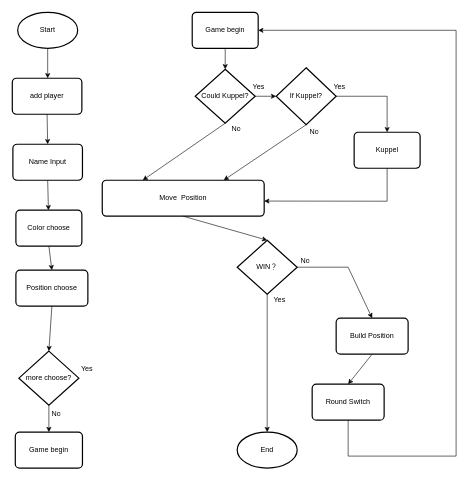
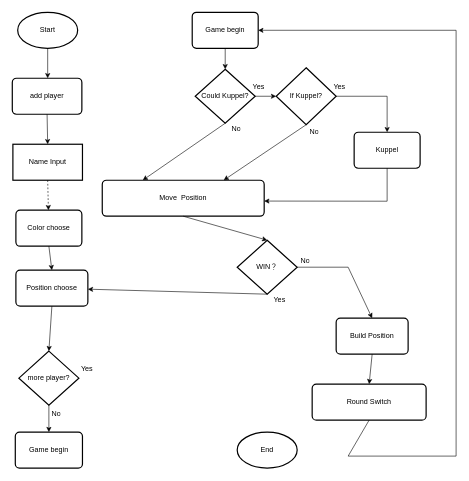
node "Name Input": shape rounded rectangle -> rectangle
edge "Name Input" -> "Color choose": style solid -> dashed
node "more choose?": label "more choose?" -> "more player?"
node "Round Switch": size 72x36 -> 114x36
edge "WIN？" -> "End": now "WIN？" -> "Position choose"
